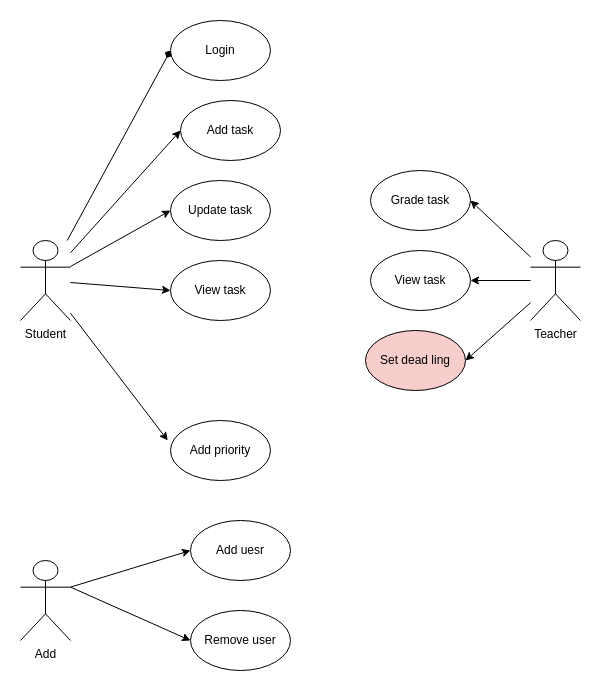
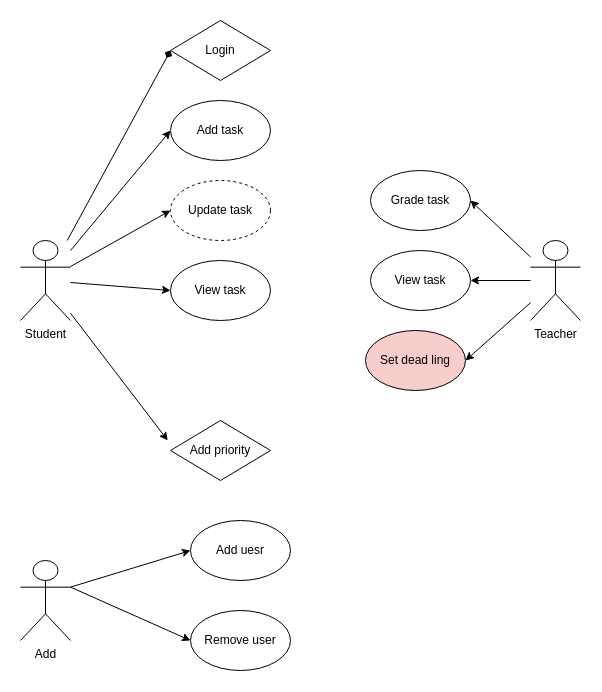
node "Login": shape ellipse -> diamond
node "Add task": moved (231, 131) -> (221, 131)
node "Update task": style solid -> dashed
node "Add priority": shape ellipse -> diamond
